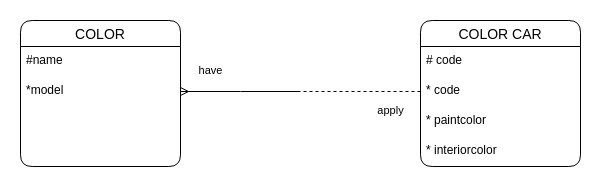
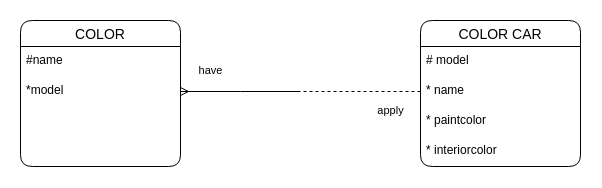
node "# code": label "# code" -> "# model"
node "* code": label "* code" -> "* name"
